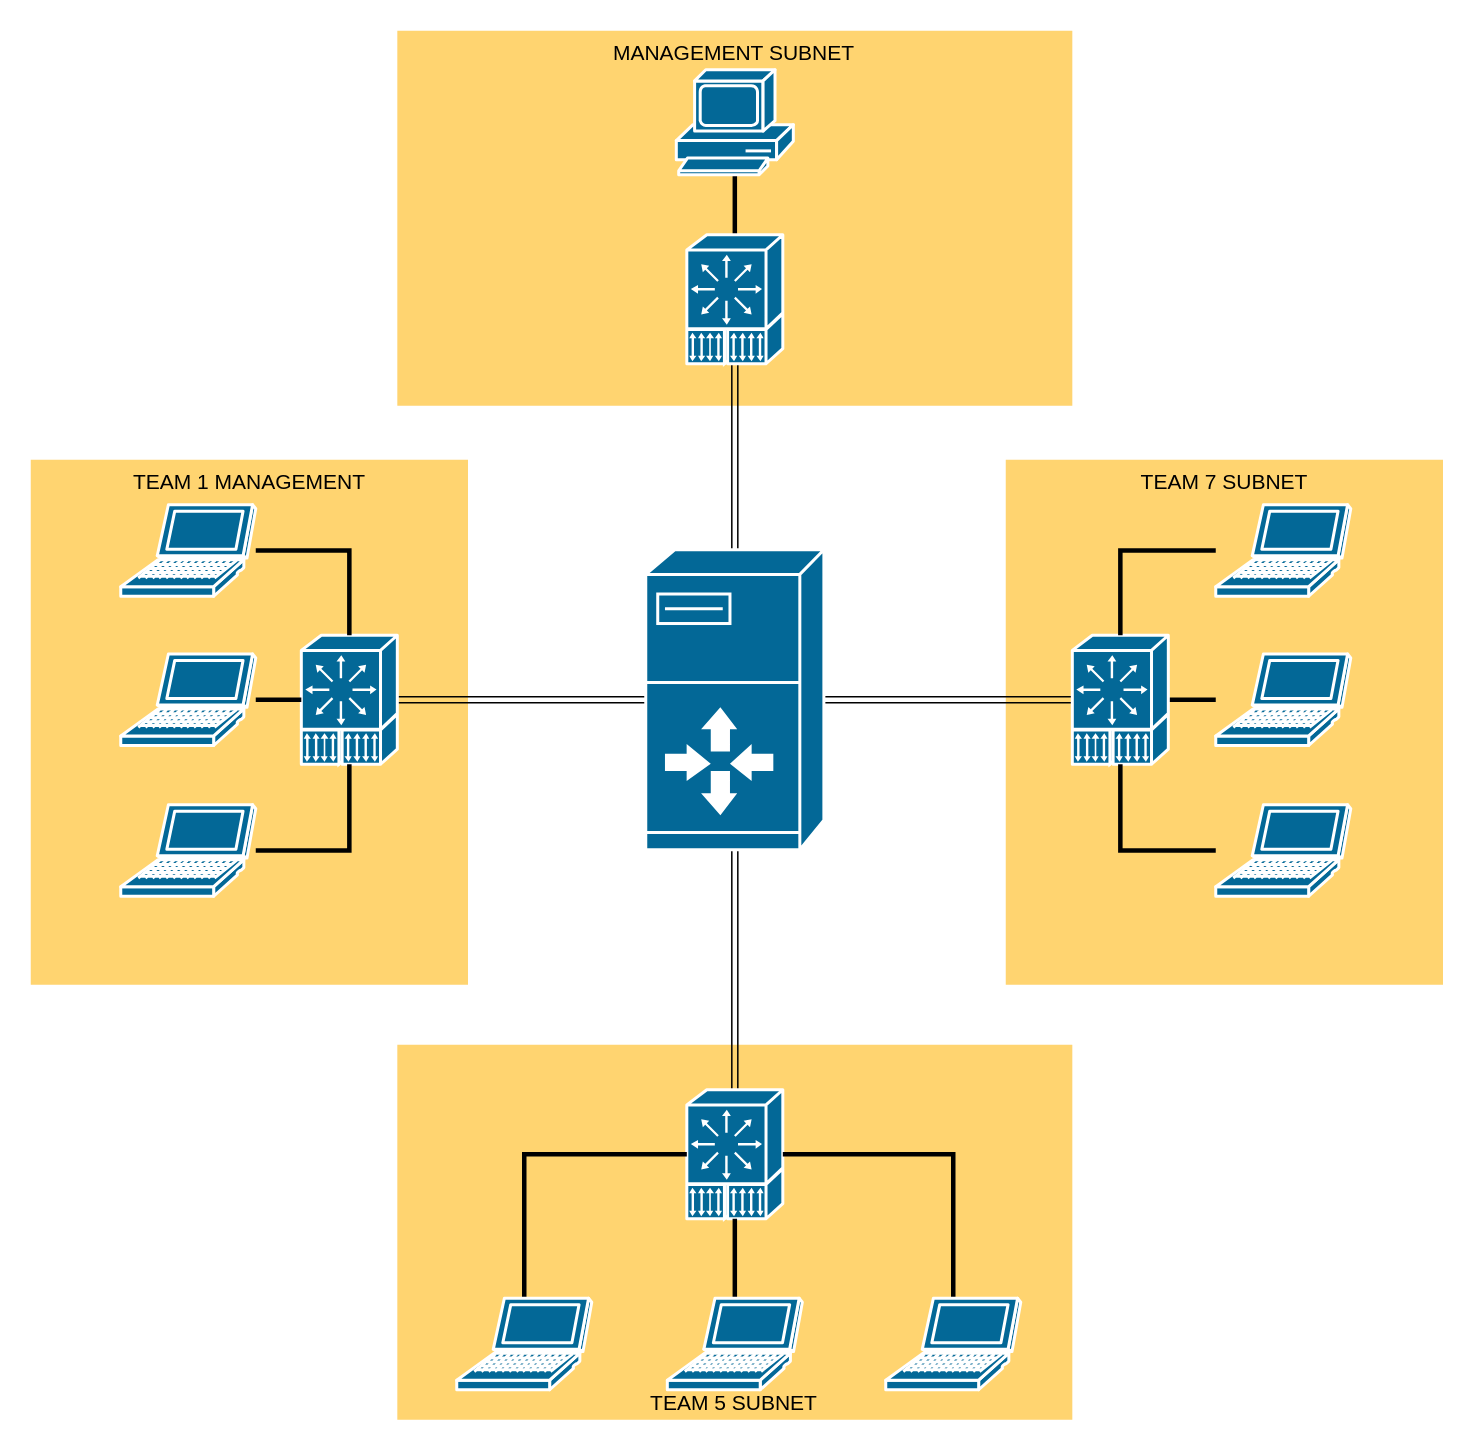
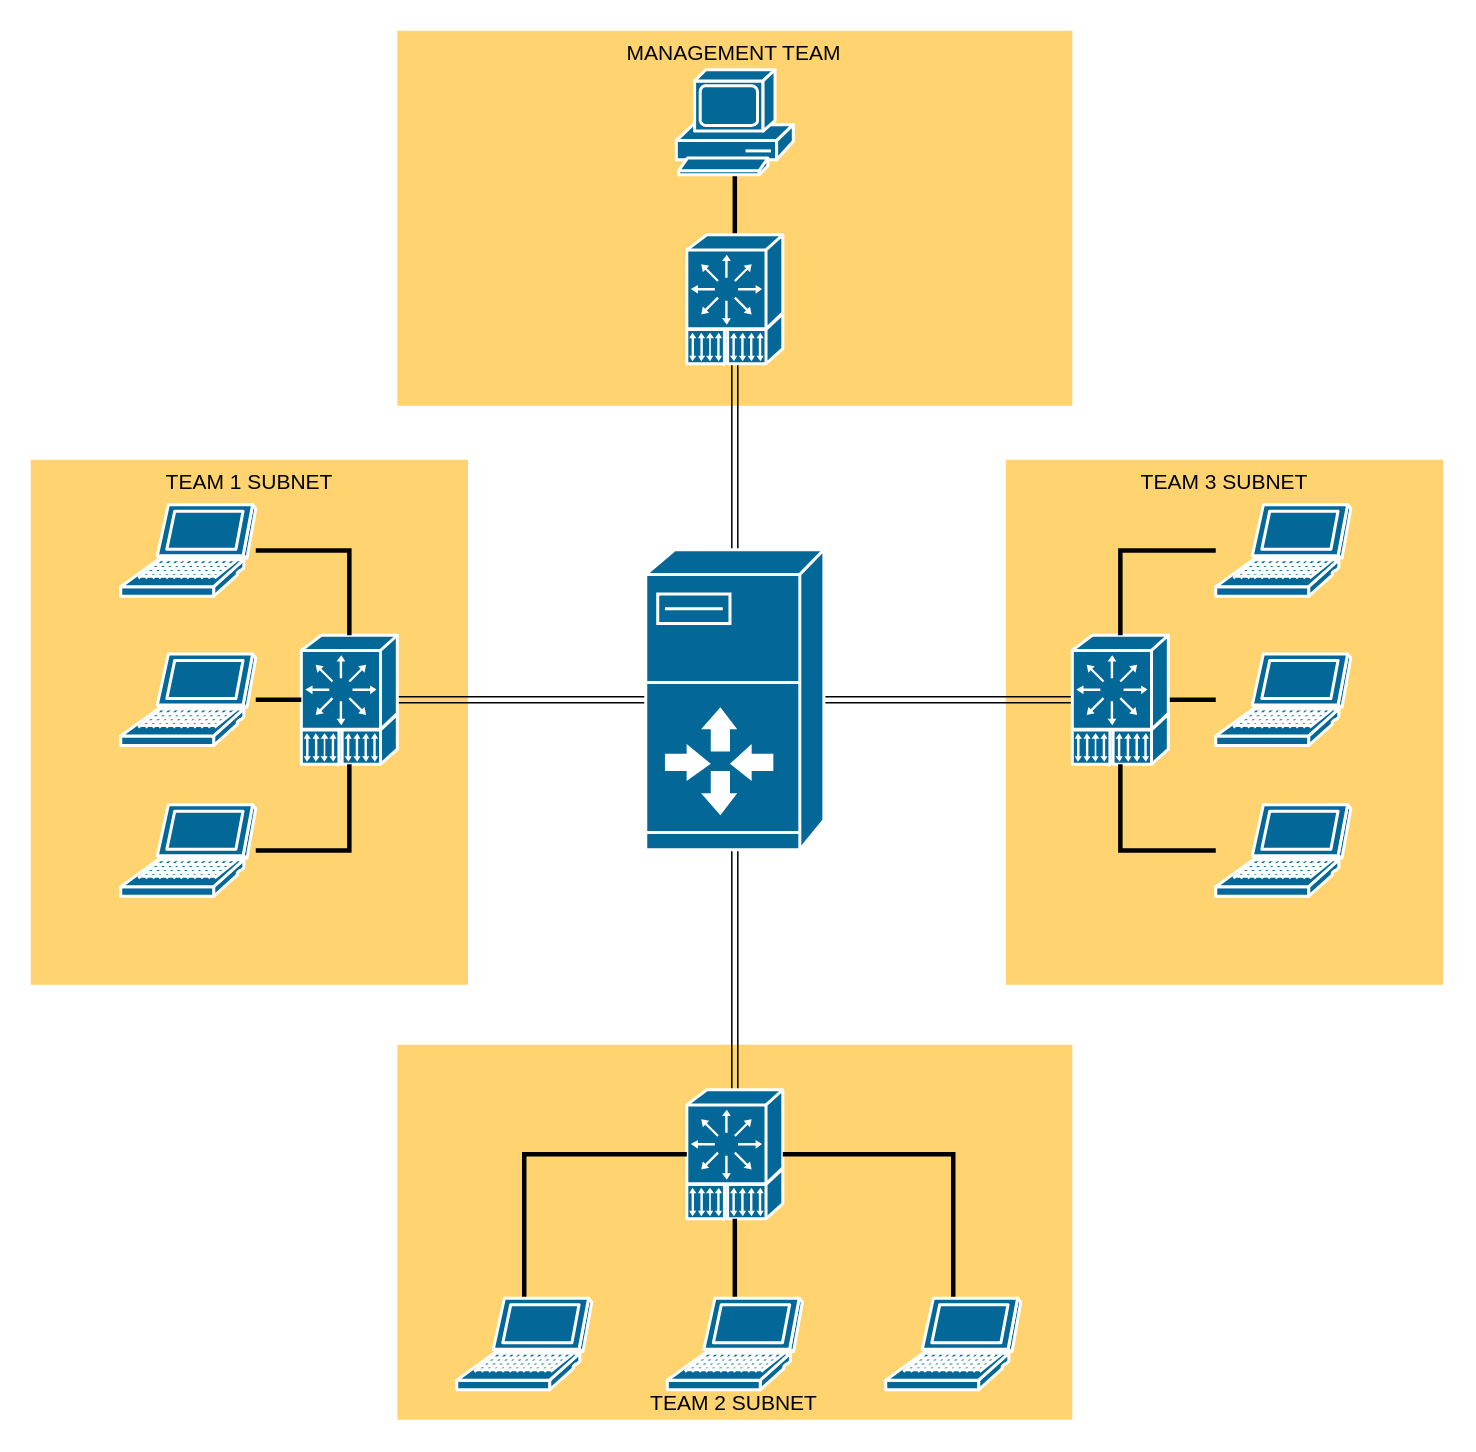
node "MANAGEMENT SUBNET": label "MANAGEMENT SUBNET" -> "MANAGEMENT TEAM"
node "TEAM 1 MANAGEMENT": label "TEAM 1 MANAGEMENT" -> "TEAM 1 SUBNET"
node "TEAM 7 SUBNET": label "TEAM 7 SUBNET" -> "TEAM 3 SUBNET"
node "TEAM 5 SUBNET": label "TEAM 5 SUBNET" -> "TEAM 2 SUBNET"
